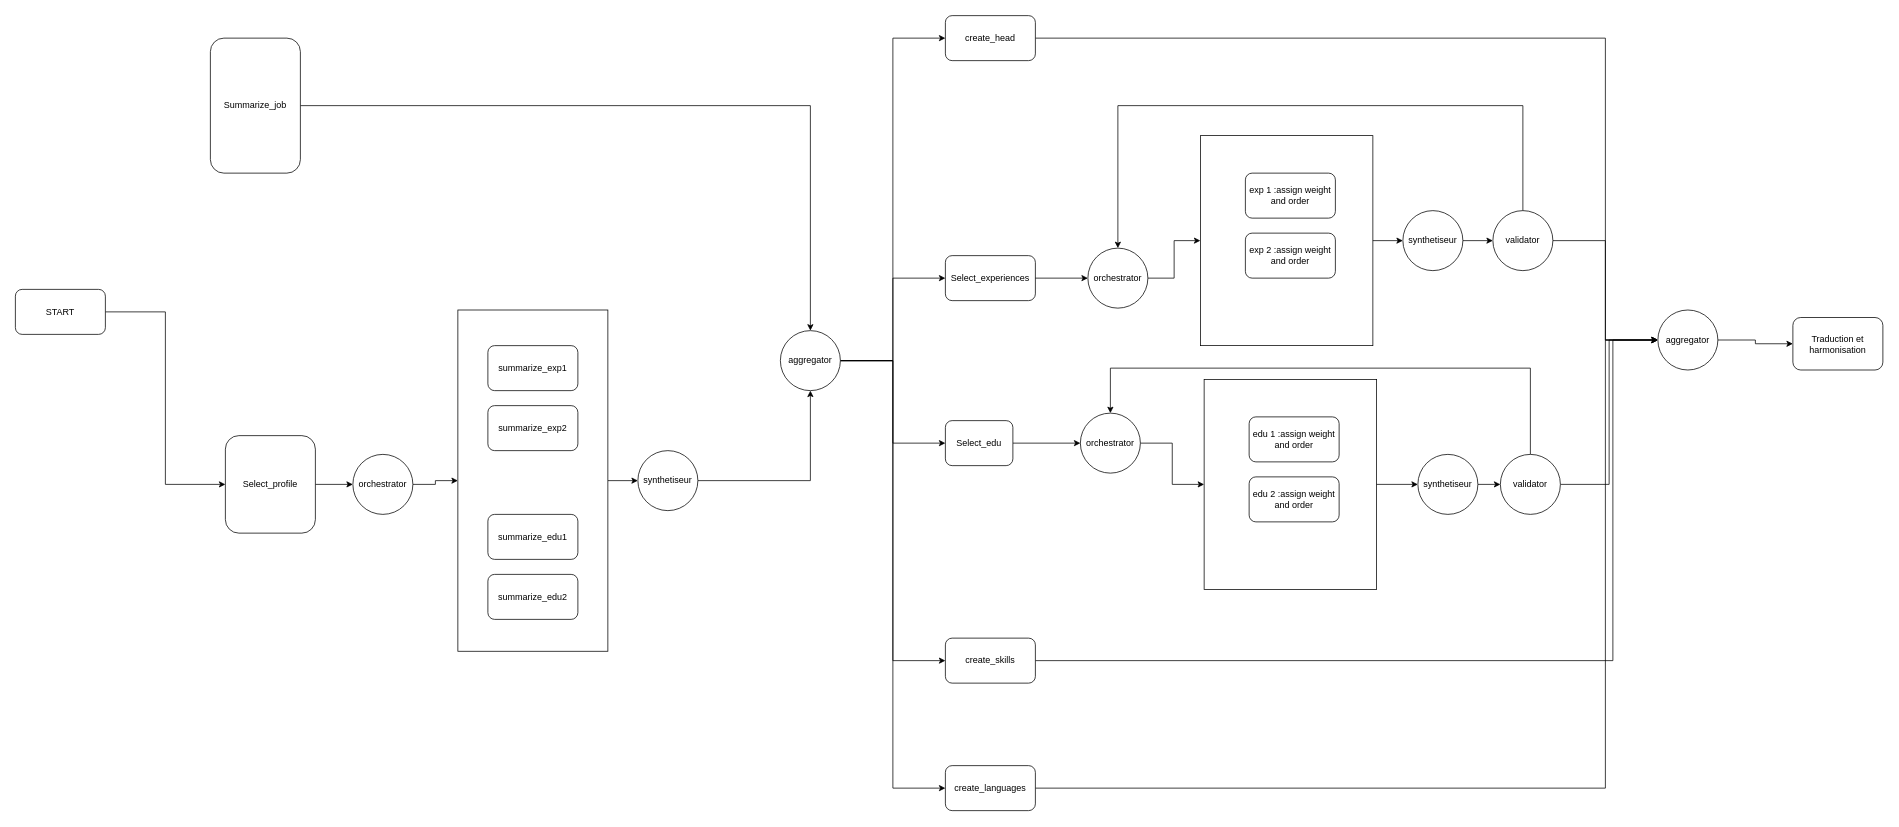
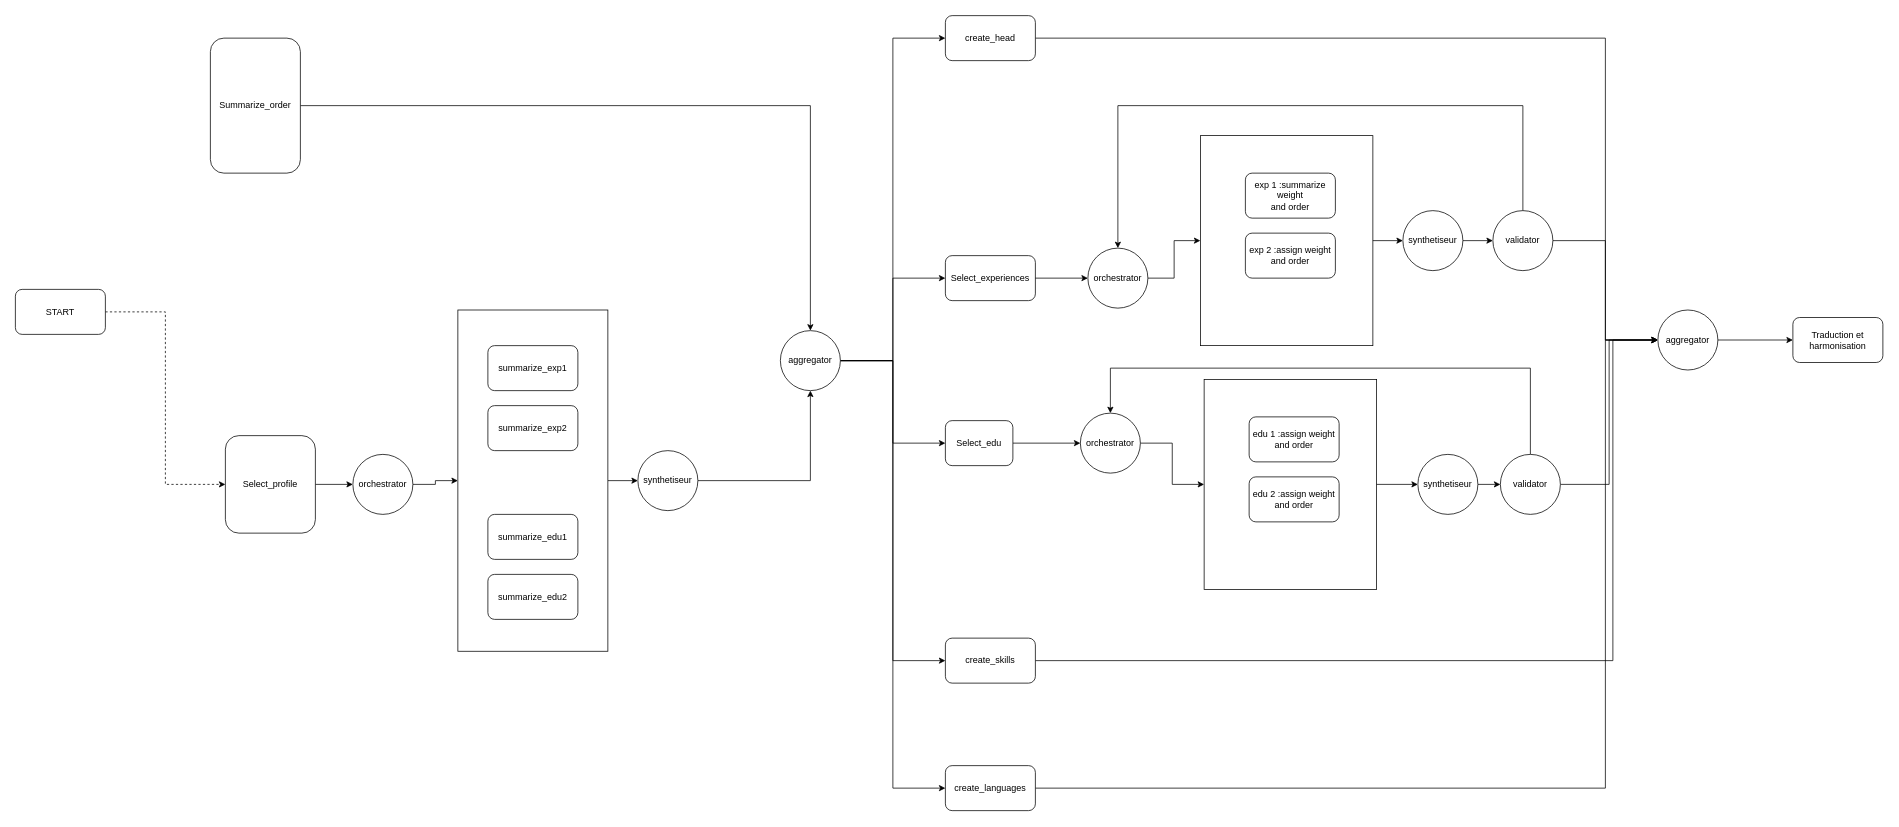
node "Summarize_job": label "Summarize_job" -> "Summarize_order"
node "exp 1 :assign weight and order": label "exp 1 :assign weight and order" -> "exp 1 :summarize weight and order"
node "Traduction et harmonisation": size 90x53 -> 90x45
edge "START" -> "Select_profile": style solid -> dashed
